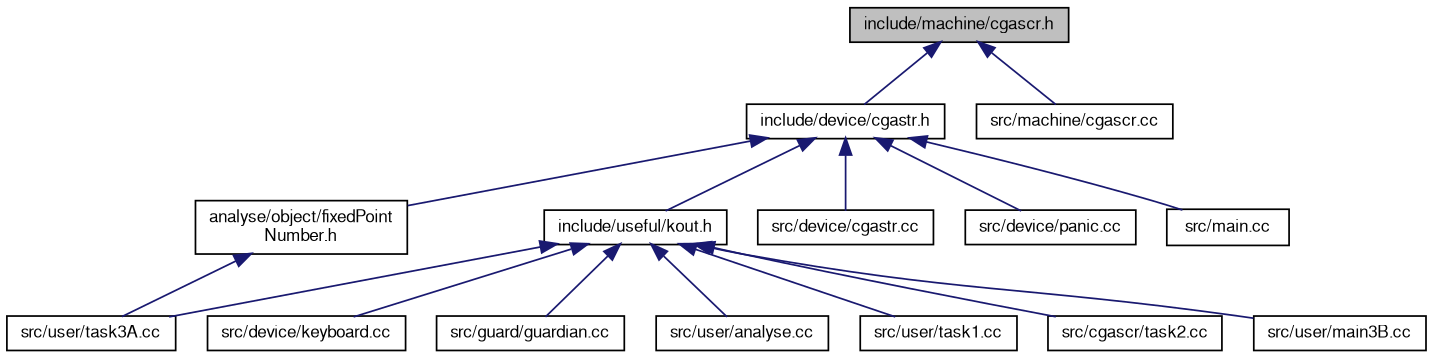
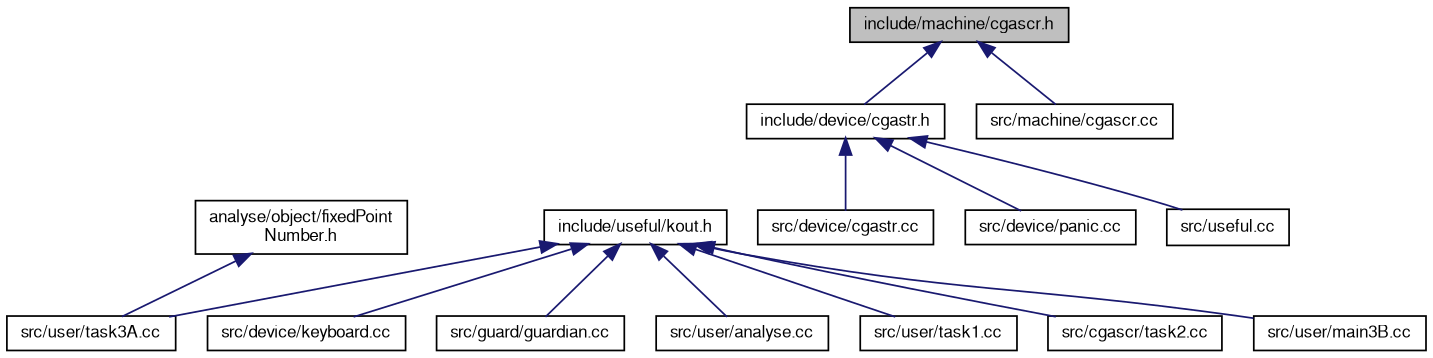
edge "analyse/object/fixedPoint Number.h" -> "include/device/cgastr.h": removed
edge "include/useful/kout.h" -> "include/device/cgastr.h": removed
node "src/main.cc": label "src/main.cc" -> "src/useful.cc"
